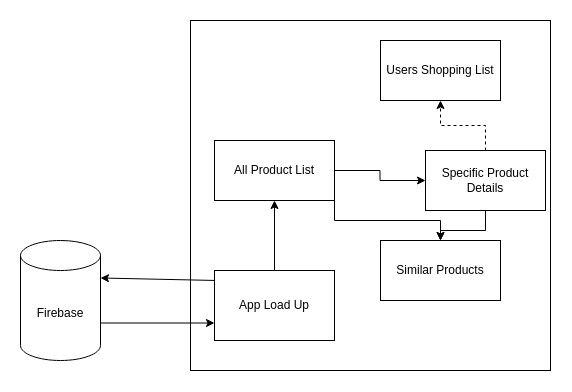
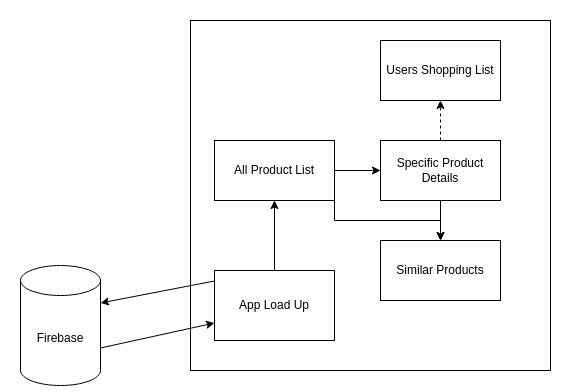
node "Specific Product Details": moved (486, 181) -> (441, 171)
node "Firebase": moved (61, 301) -> (61, 326)
